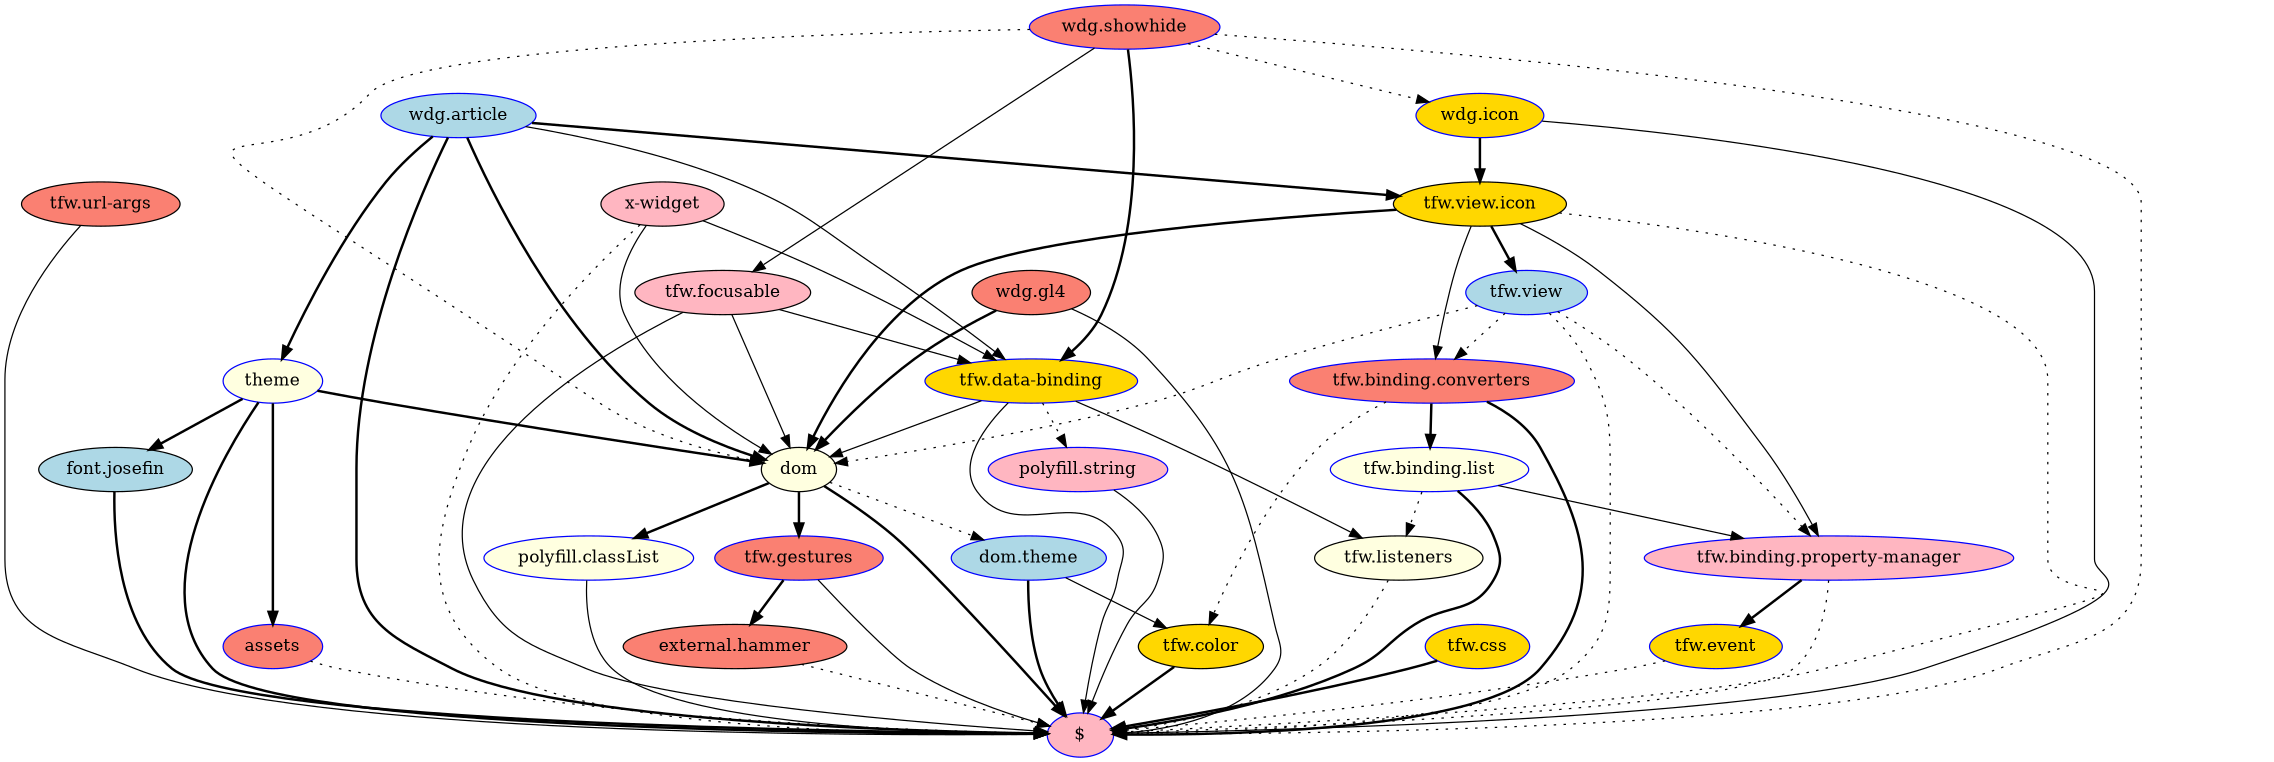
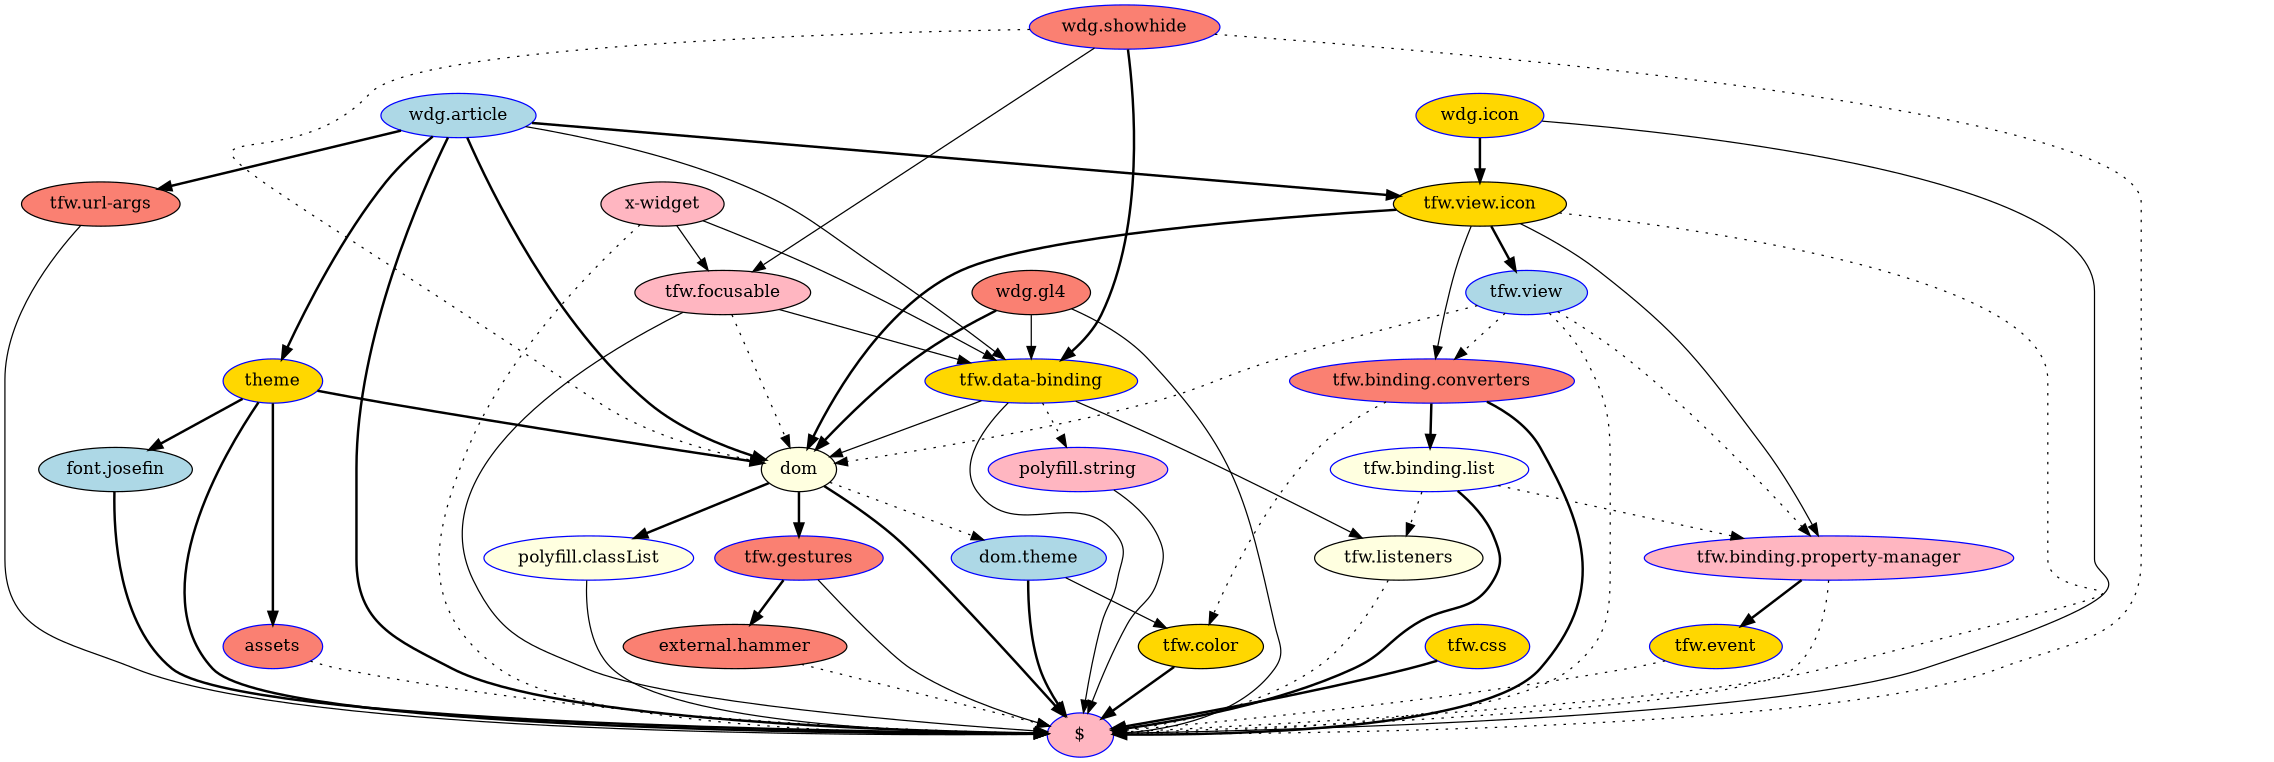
edge "wdg.showhide" -> "wdg.icon": removed
edge "wdg.article" -> "tfw.url-args": added
edge "wdg.gl4" -> "tfw.data-binding": added
edge "x-widget" -> "dom": now "x-widget" -> "tfw.focusable"
edge "tfw.focusable" -> "dom": style solid -> dotted
node "theme": fillcolor lightyellow -> gold
edge "tfw.binding.list" -> "tfw.binding.property-manager": style solid -> dotted
